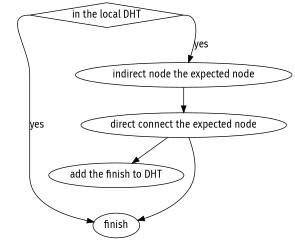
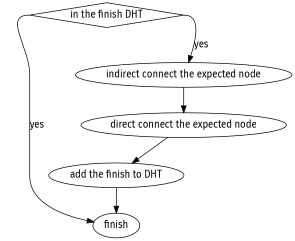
node "in the local DHT": label "in the local DHT" -> "in the finish DHT"
node "indirect node the expected node": label "indirect node the expected node" -> "indirect connect the expected node"
edge "direct connect the expected node" -> "finish": now "add the finish to DHT" -> "finish"
